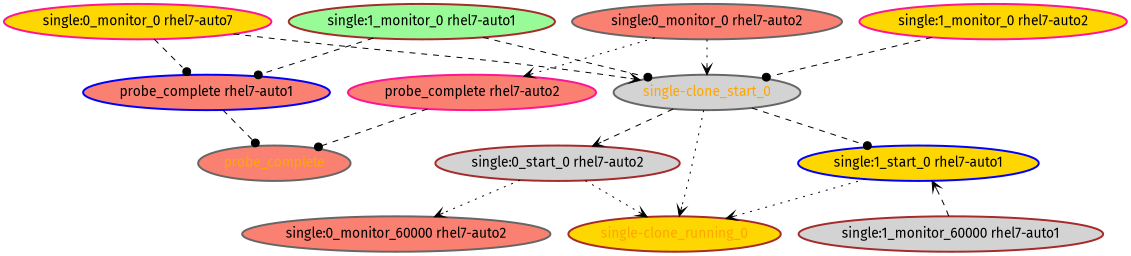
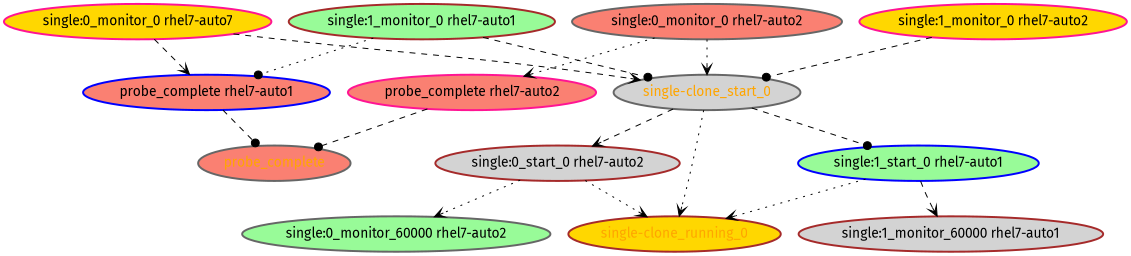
edge "single:0_monitor_0 rhel7-auto7" -> "probe_complete rhel7-auto1": arrowhead dot -> vee
edge "single:1_monitor_0 rhel7-auto1" -> "probe_complete rhel7-auto1": style dashed -> dotted
node "single:1_start_0 rhel7-auto1": fillcolor gold -> palegreen
edge "single:1_monitor_60000 rhel7-auto1" -> "single:1_start_0 rhel7-auto1": reversed
node "single:0_monitor_60000 rhel7-auto2": fillcolor salmon -> palegreen
